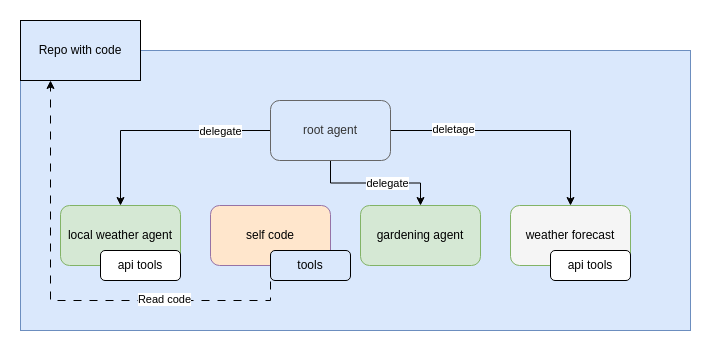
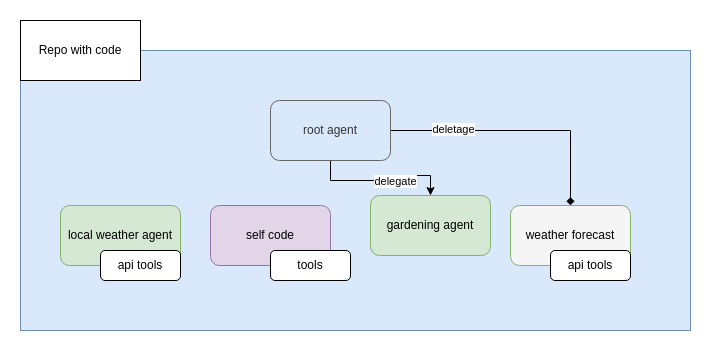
node "Repo with code": fillcolor #dae8fc -> #ffffff
edge "root agent" -> "local weather agent": removed, label "delegate"
edge "root agent" -> "weather forecast": arrowhead classic -> diamond
node "self code": fillcolor #ffe6cc -> #e1d5e7
node "gardening agent": moved (421, 236) -> (431, 226)
node "tools": fillcolor #dae8fc -> #ffffff
edge "self code" -> "Repo with code": removed, label "Read code"
